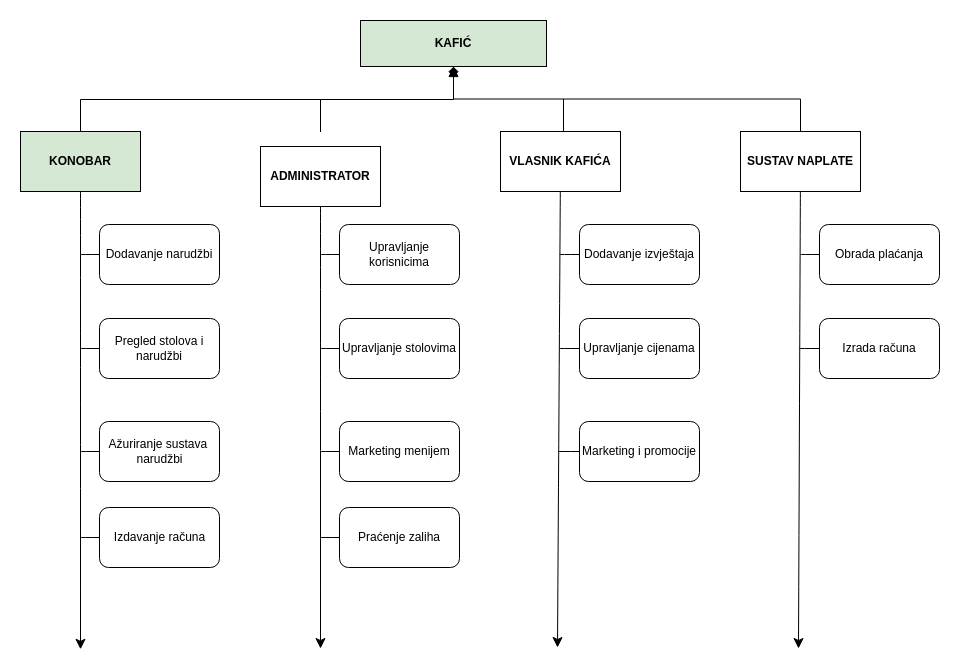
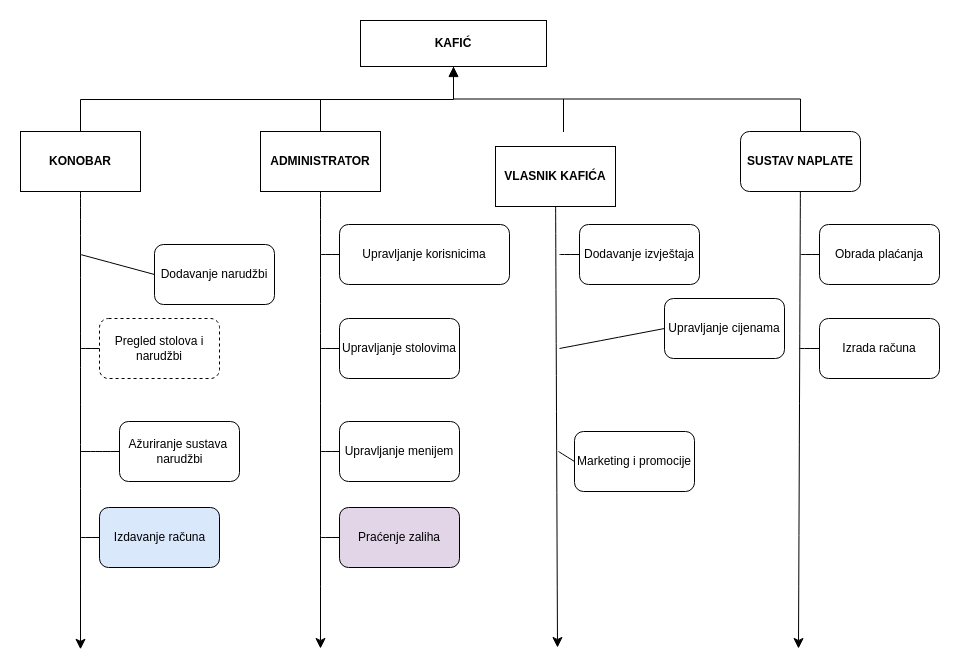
node "KAFIĆ": fillcolor #d5e8d4 -> #ffffff
edge "KONOBAR" -> "KAFIĆ": arrowhead diamond -> none
node "KONOBAR": fillcolor #d5e8d4 -> #ffffff
node "VLASNIK KAFIĆA": moved (561, 162) -> (556, 177)
node "SUSTAV NAPLATE": shape rectangle -> rounded rectangle
node "ADMINISTRATOR": moved (321, 177) -> (321, 162)
node "Dodavanje narudžbi": moved (160, 255) -> (215, 275)
node "Upravljanje korisnicima": size 120x60 -> 170x60
node "Pregled stolova i narudžbi": style solid -> dashed
node "Upravljanje cijenama": moved (640, 349) -> (725, 329)
node "Ažuriranje sustava narudžbi": moved (160, 452) -> (180, 452)
node "Marketing menijem": label "Marketing menijem" -> "Upravljanje menijem"
node "Marketing i promocije": moved (640, 452) -> (635, 462)
node "Izdavanje računa": fillcolor #ffffff -> #dae8fc
node "Praćenje zaliha": fillcolor #ffffff -> #e1d5e7
